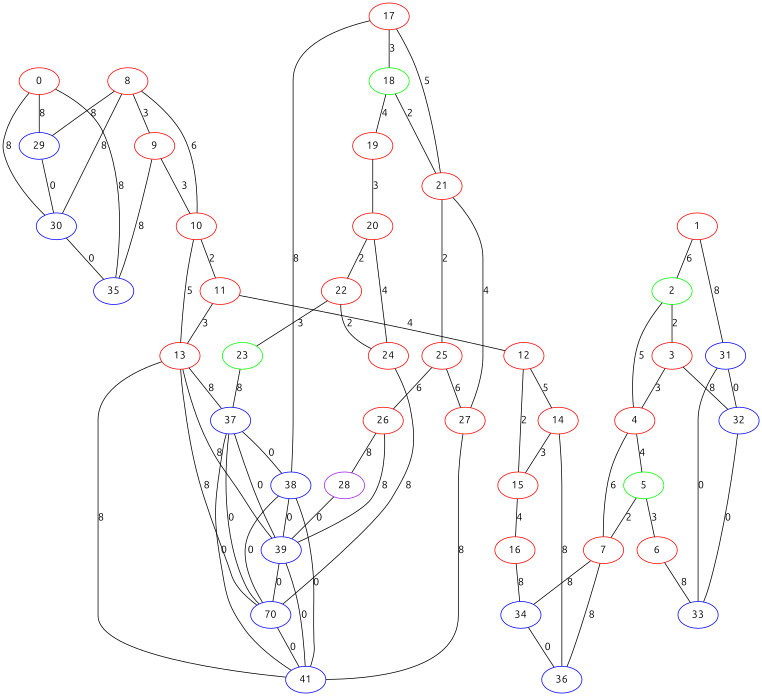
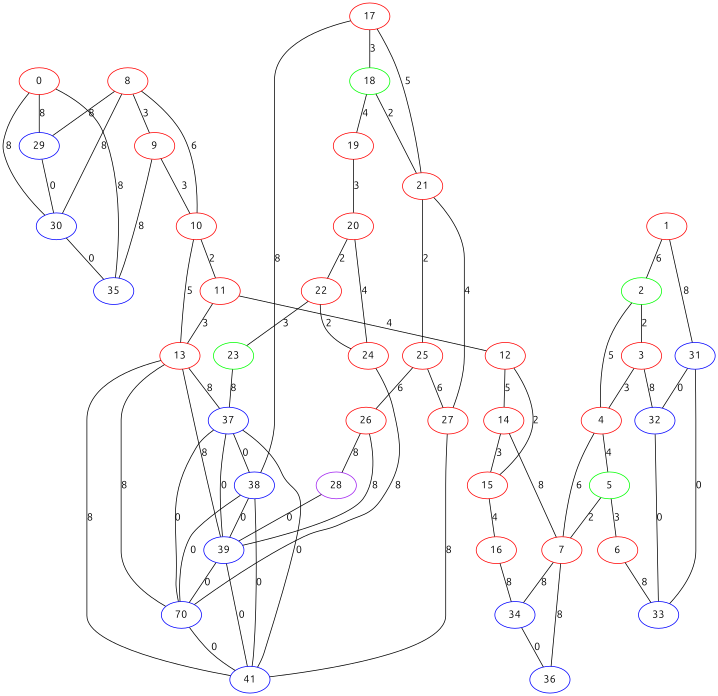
edge "14" -- "36": now "14" -- "7"
